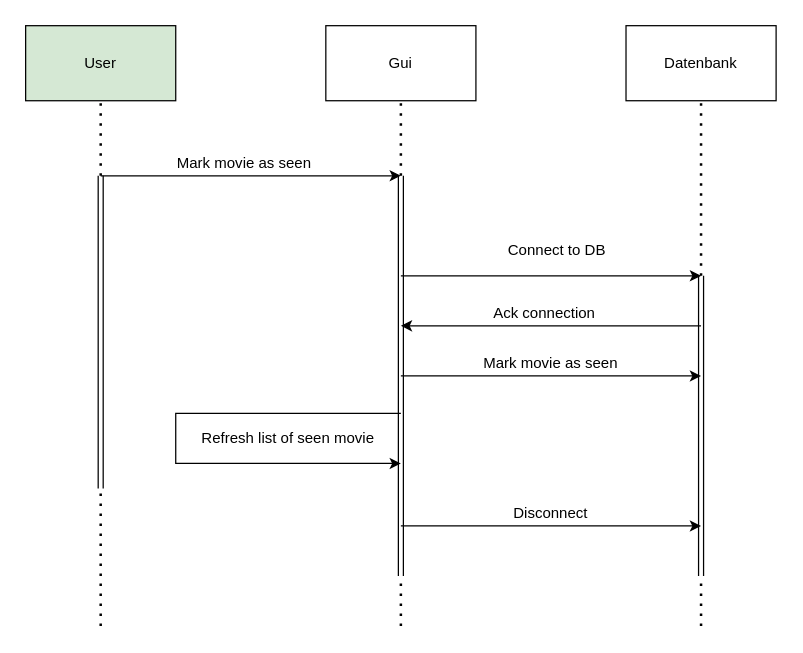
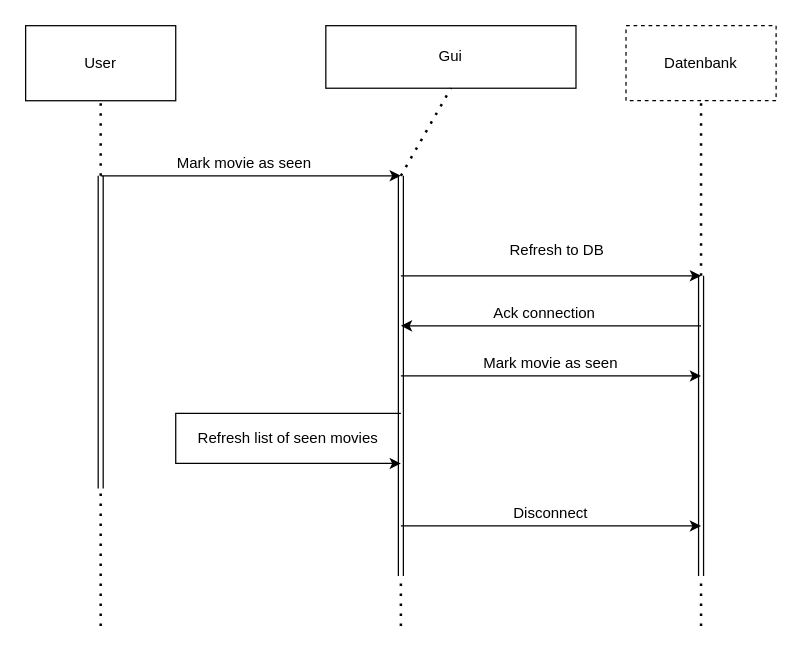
node "User": fillcolor #d5e8d4 -> #ffffff
node "Gui": size 150x75 -> 250x63
node "Datenbank": style solid -> dashed
node "Connect to DB": label "Connect to DB" -> "Refresh to DB"
node "Refresh list of seen movie": label "Refresh list of seen movie" -> "Refresh list of seen movies"
